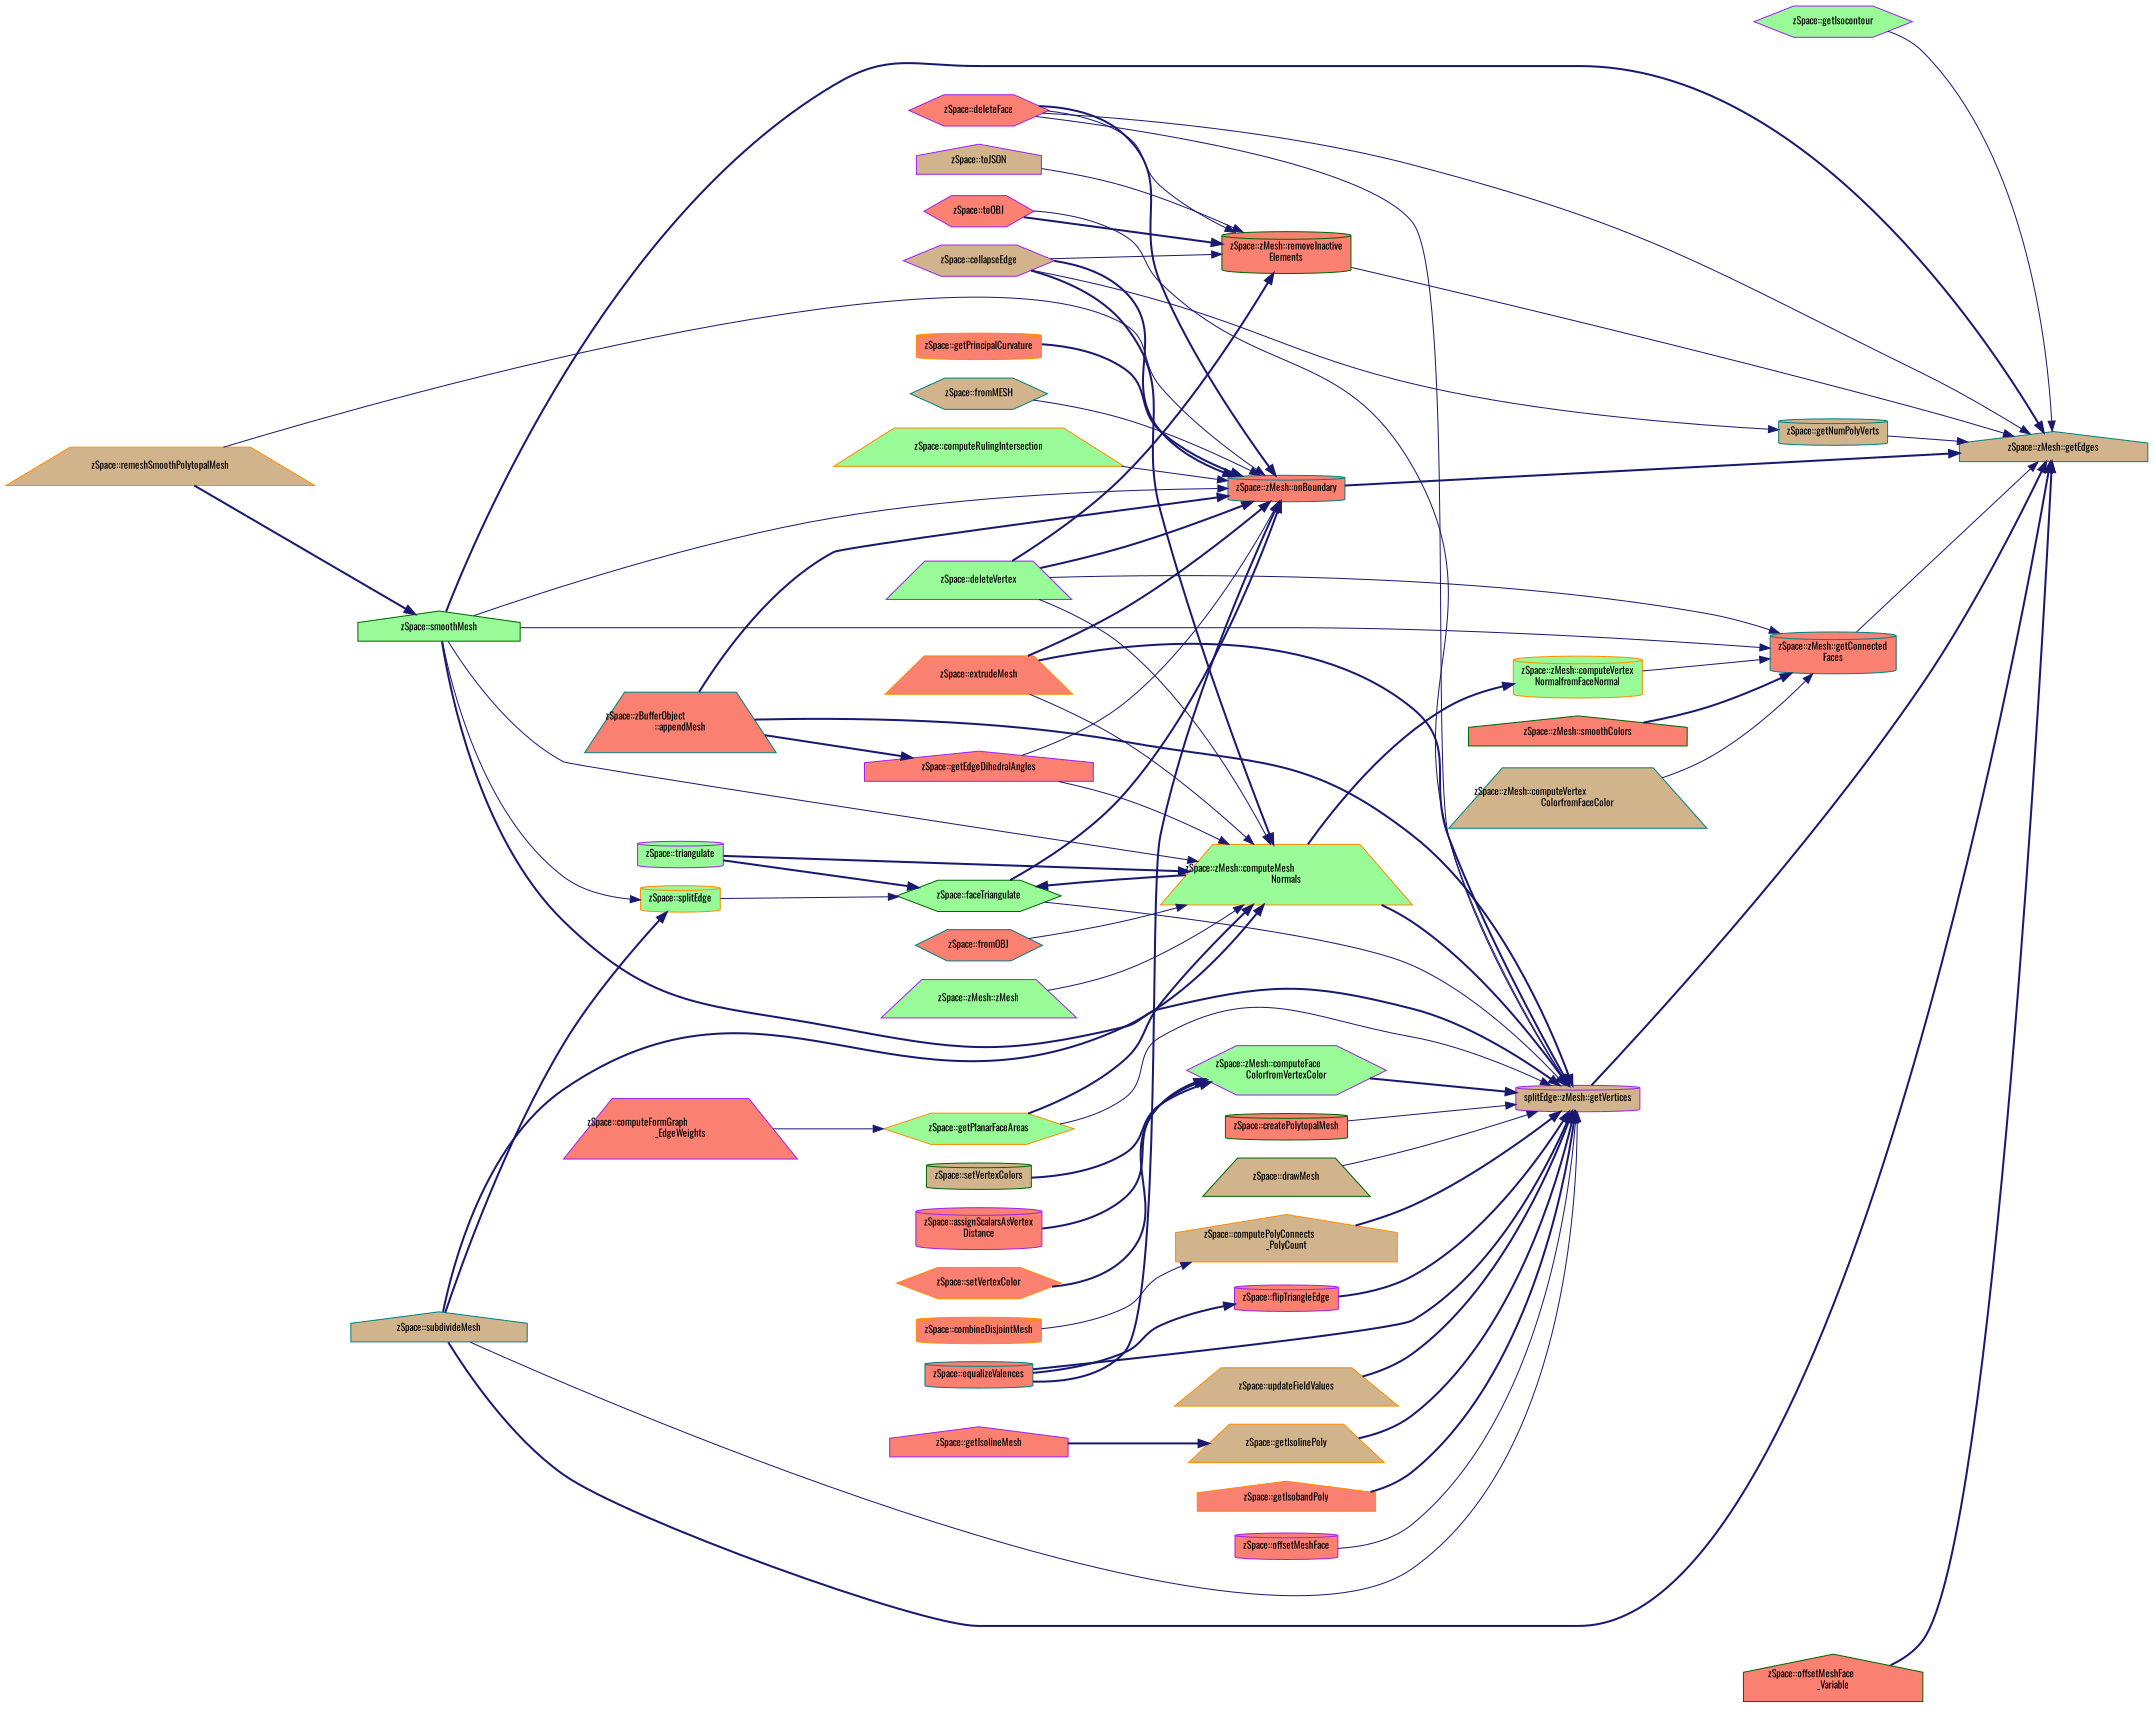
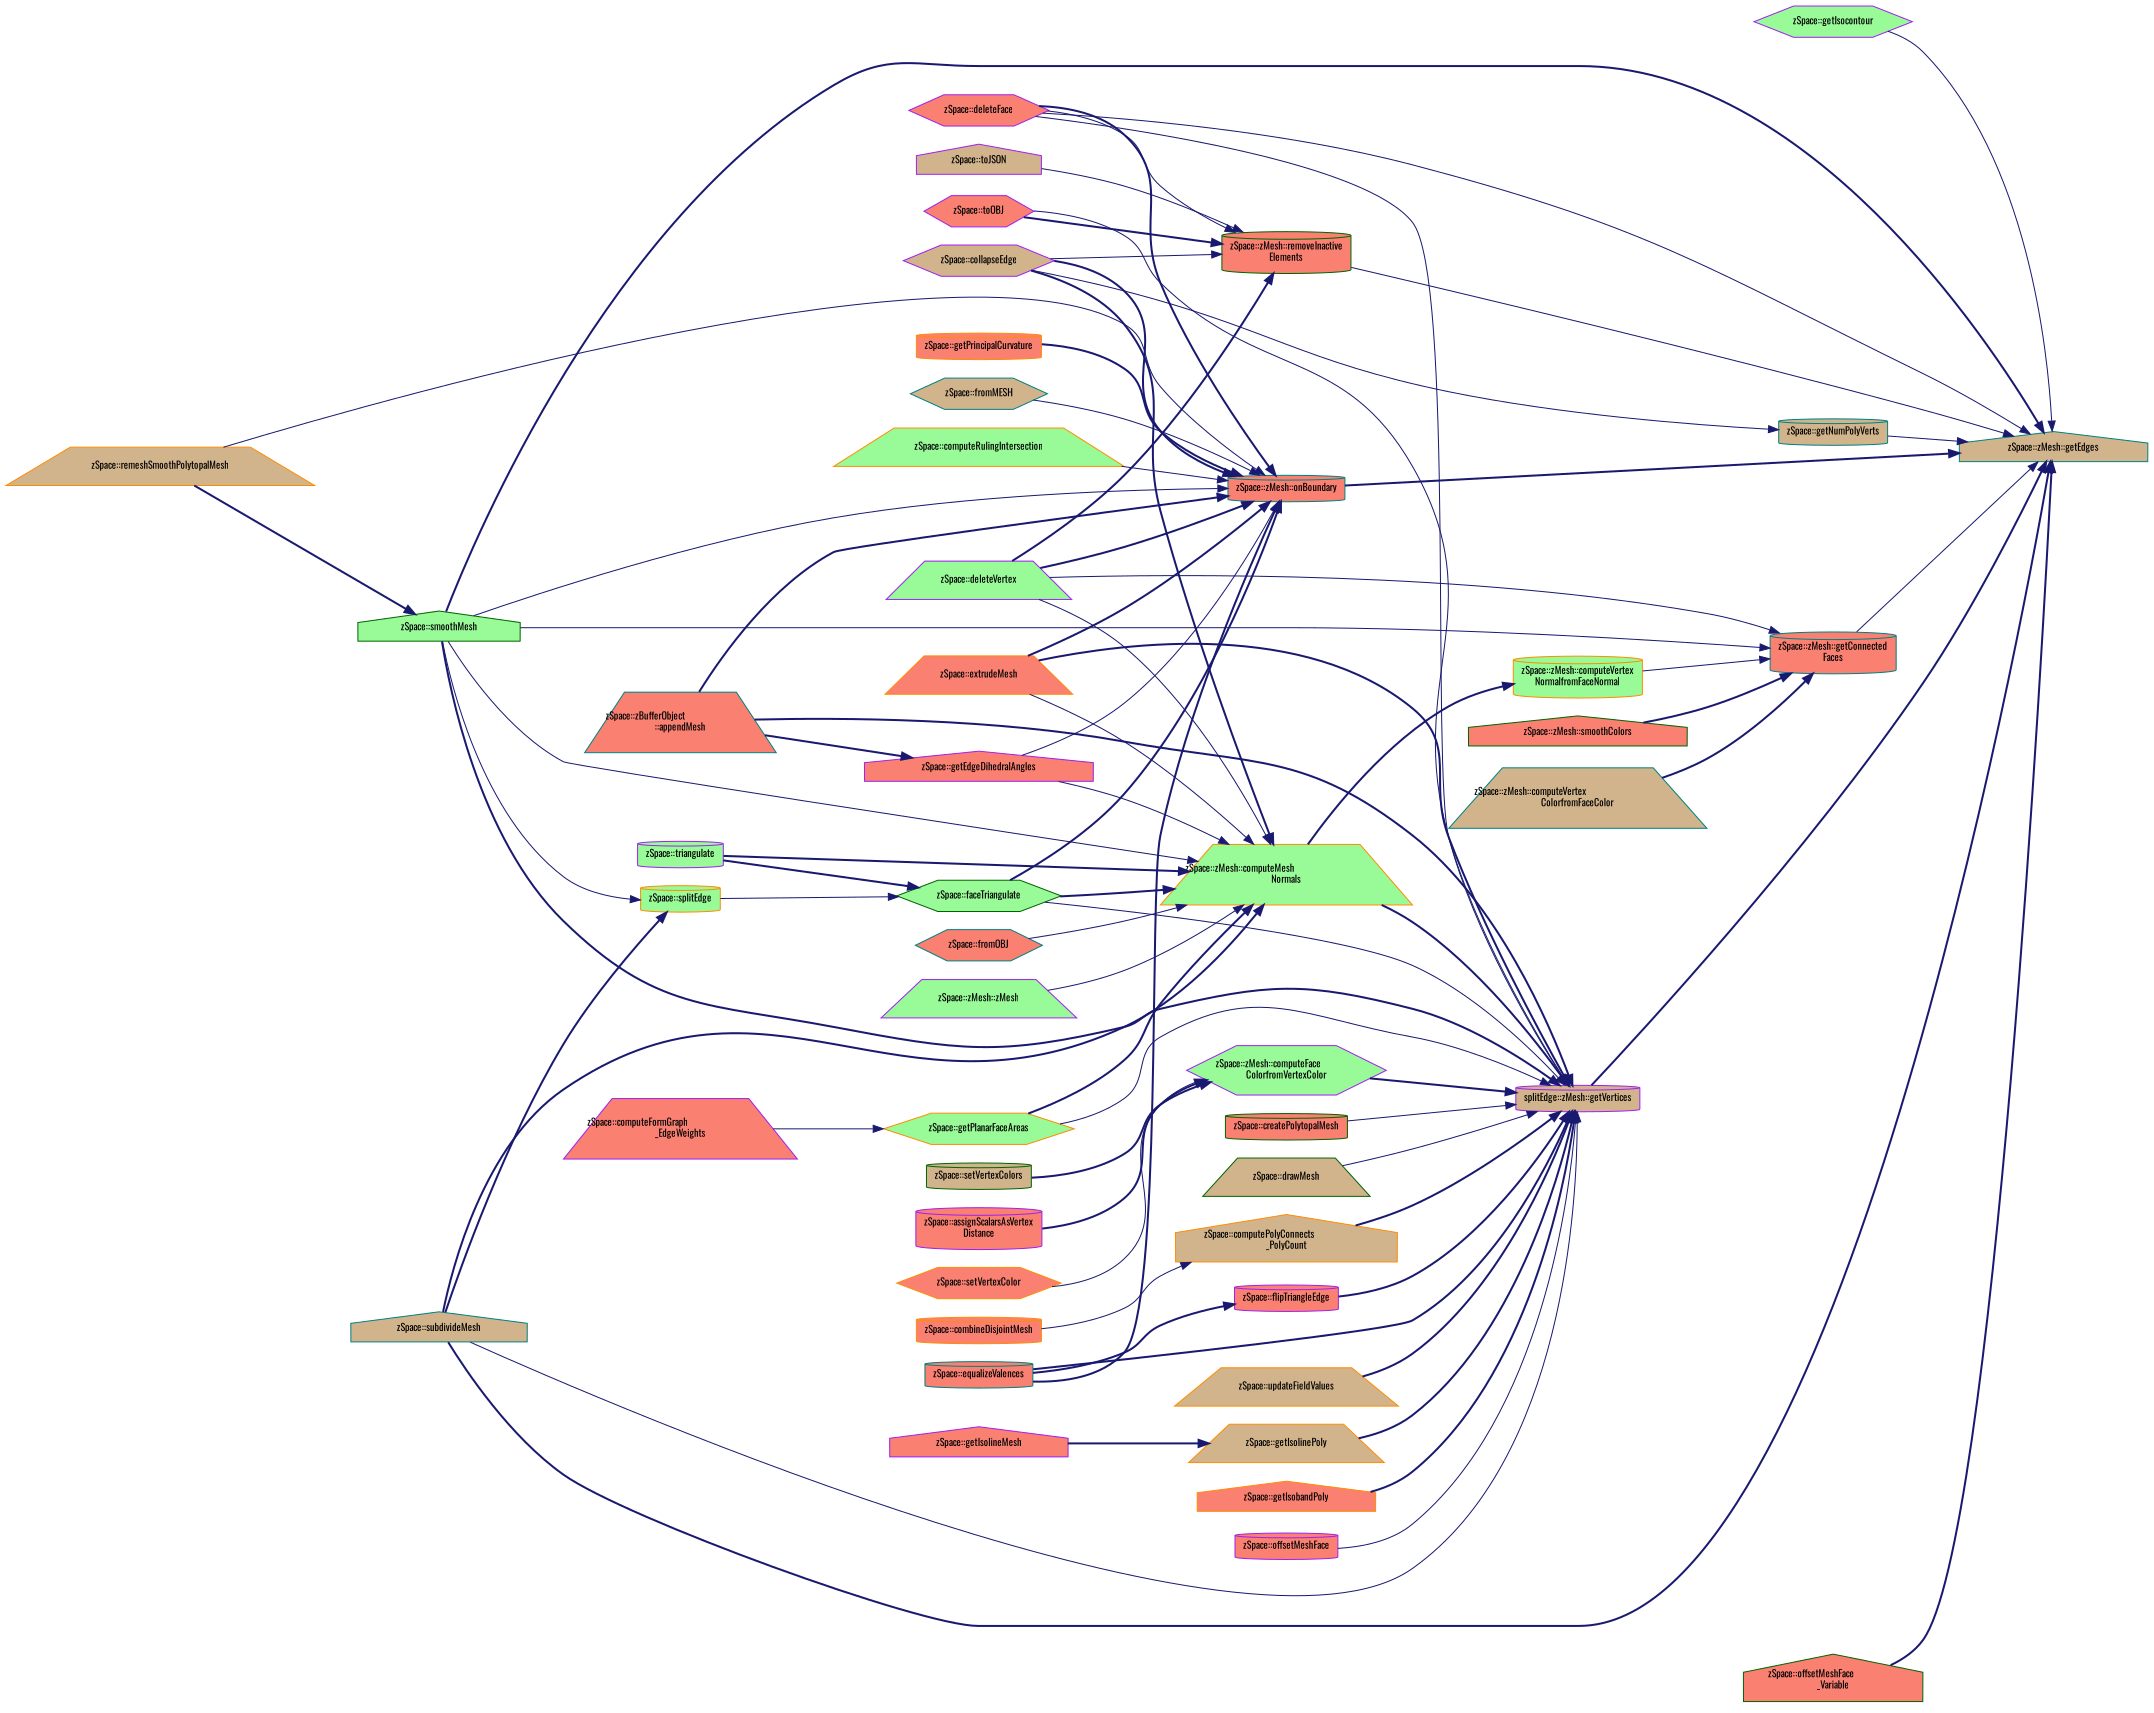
edge "zSpace::zMesh::computeVertex ColorfromFaceColor" -> "zSpace::zMesh::getConnected Faces": style solid -> bold
edge "zSpace::zMesh::computeMesh Normals" -> "zSpace::faceTriangulate": reversed
edge "zSpace::setVertexColor" -> "zSpace::zMesh::computeFace ColorfromVertexColor": style bold -> solid
